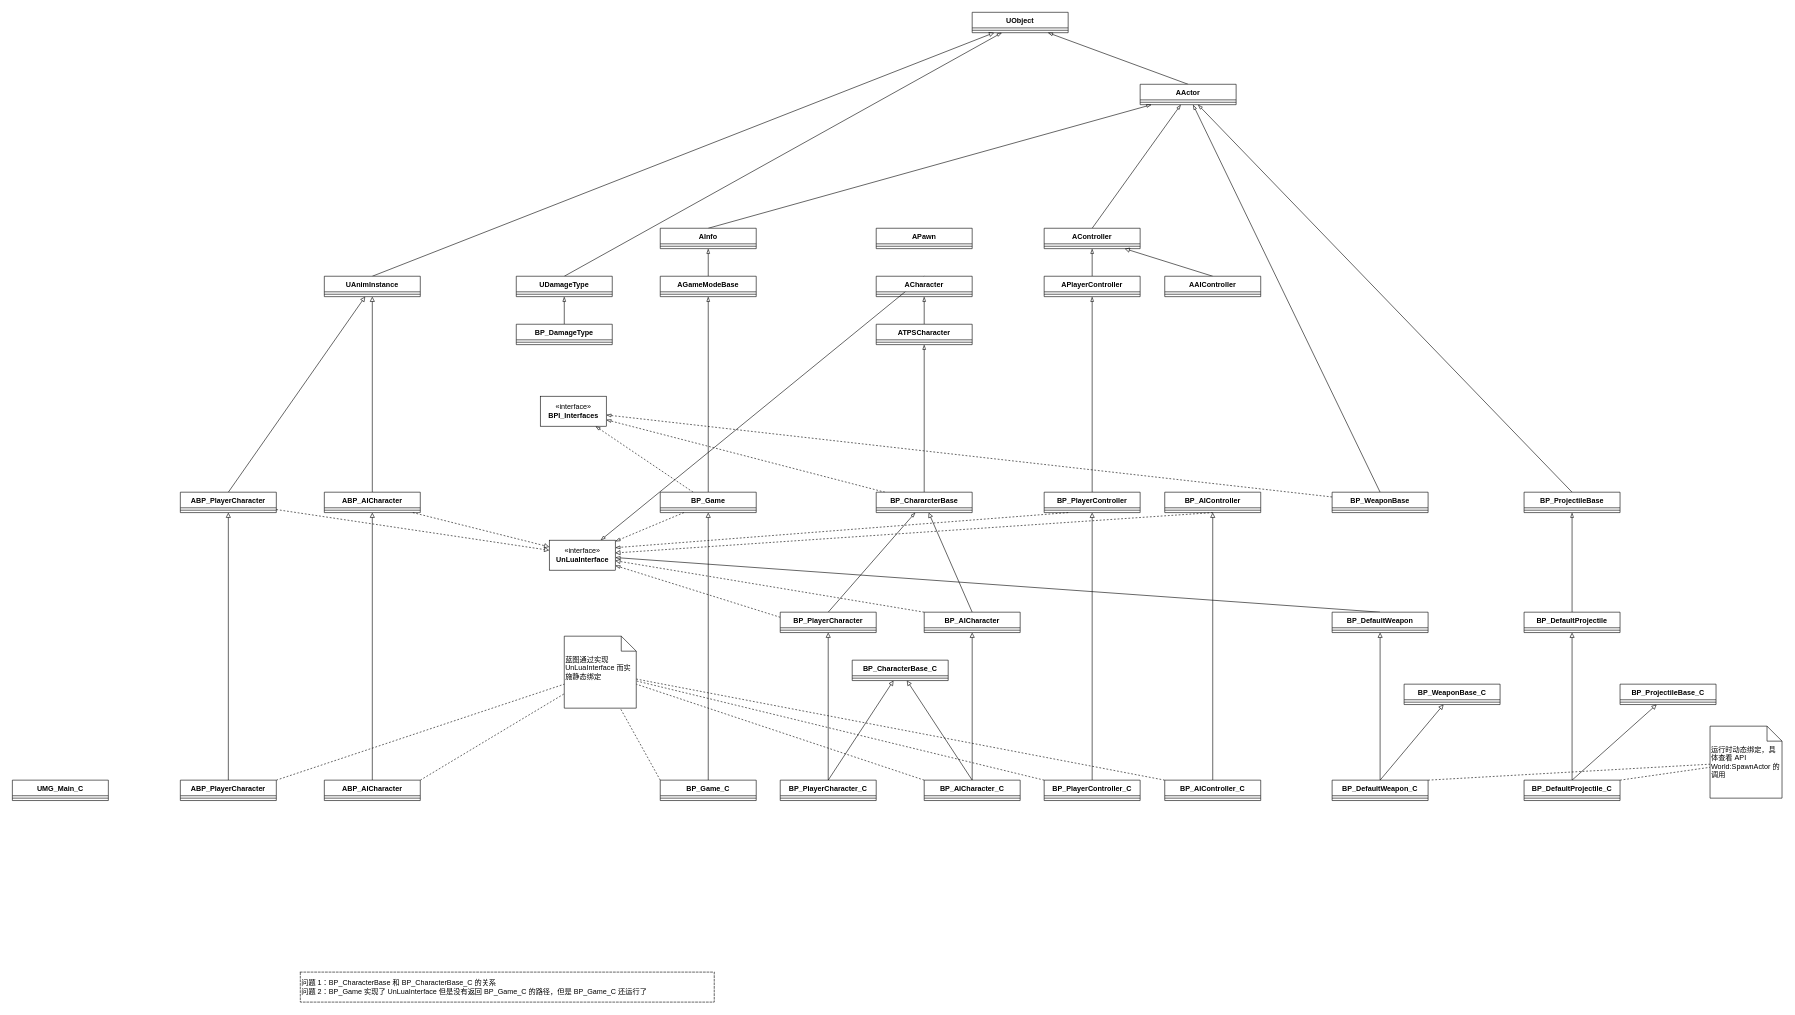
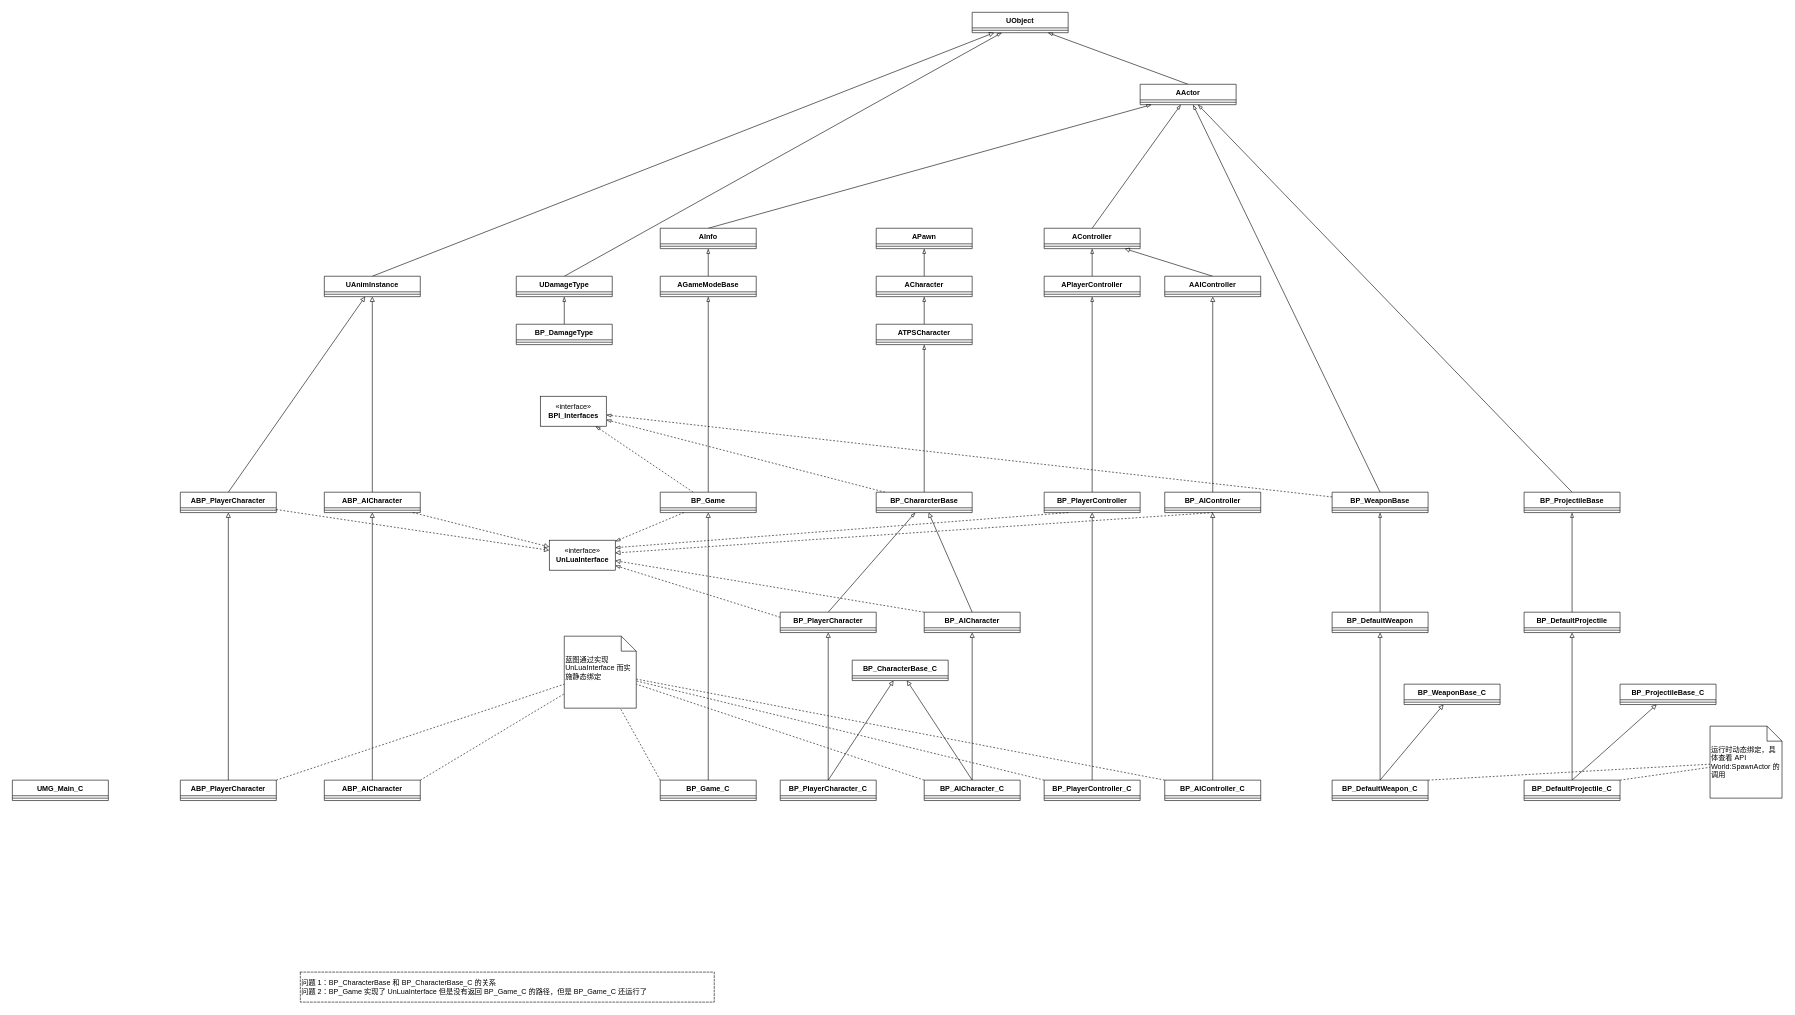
edge "BP_AIController" -> "AAIController": added
edge "ACharacter" -> "«interface» UnLuaInterface": now "ACharacter" -> "APawn"
edge "BP_DefaultWeapon" -> "«interface» UnLuaInterface": now "BP_DefaultWeapon" -> "BP_WeaponBase"
